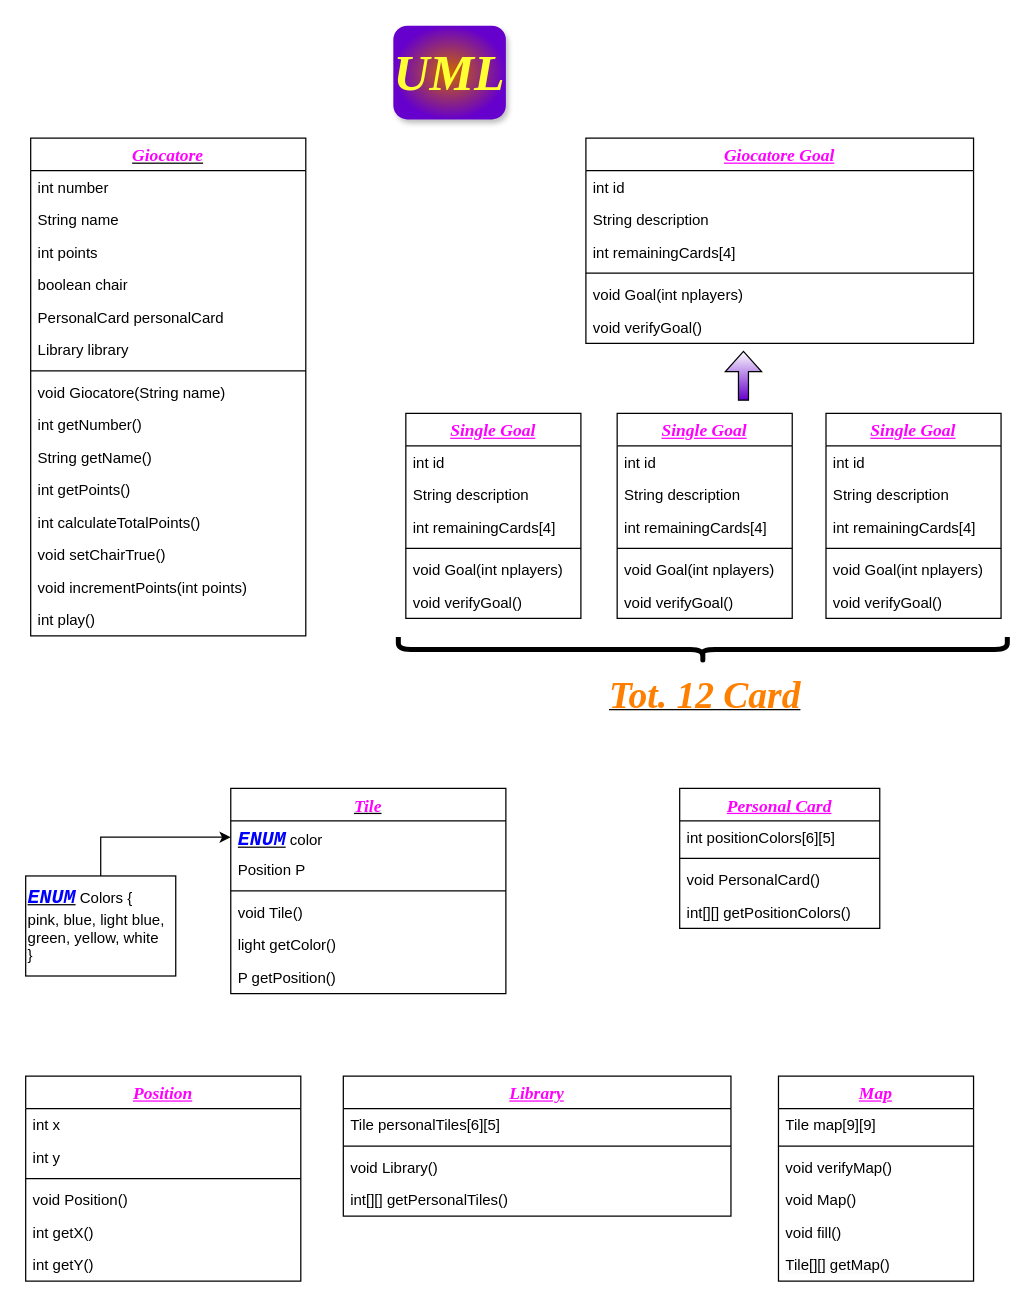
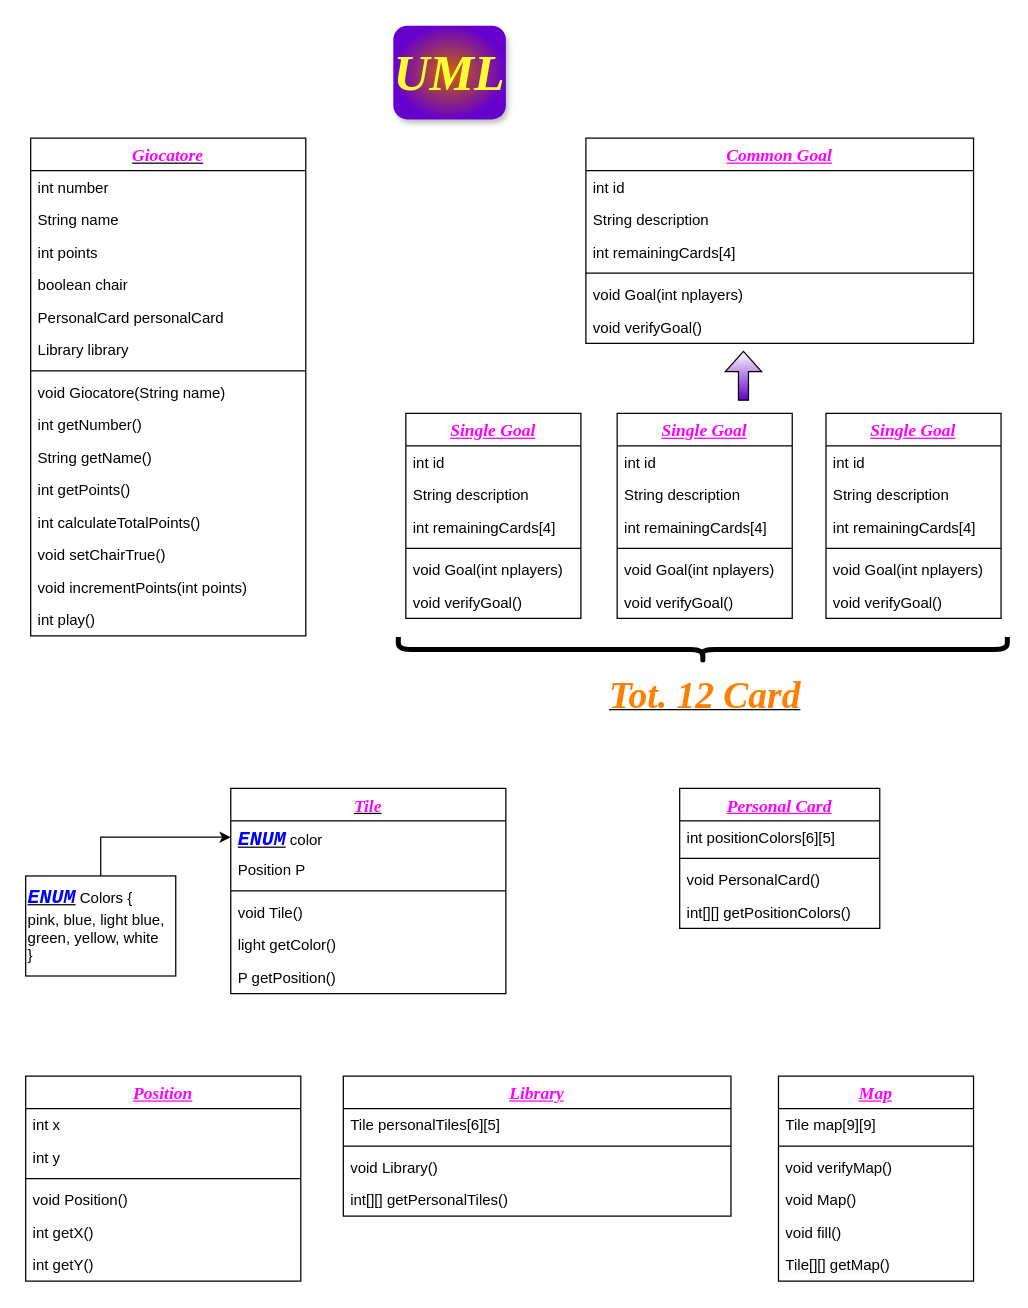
node "Giocatore Goal": label "Giocatore Goal" -> "Common Goal"
